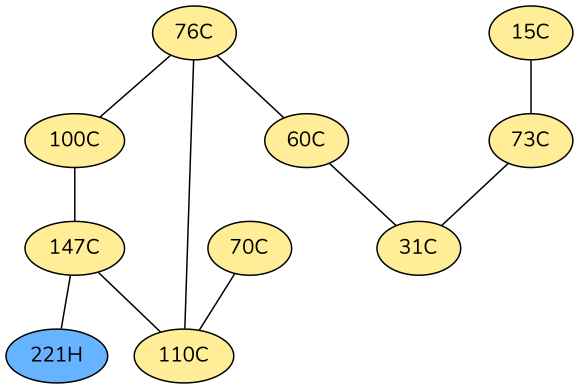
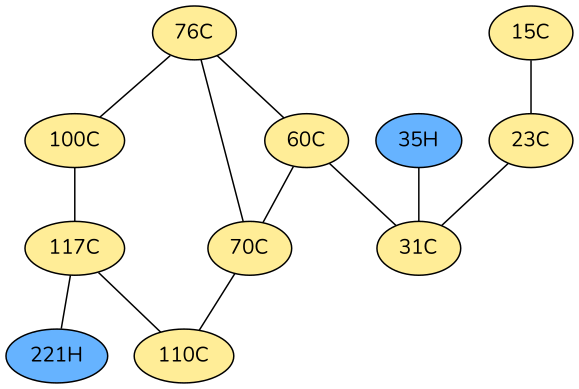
node "35H": added
node "73C": label "73C" -> "23C"
edge "76C" -- "110C": now "76C" -- "70C"
edge "60C" -- "70C": added
node "147C": label "147C" -> "117C"
